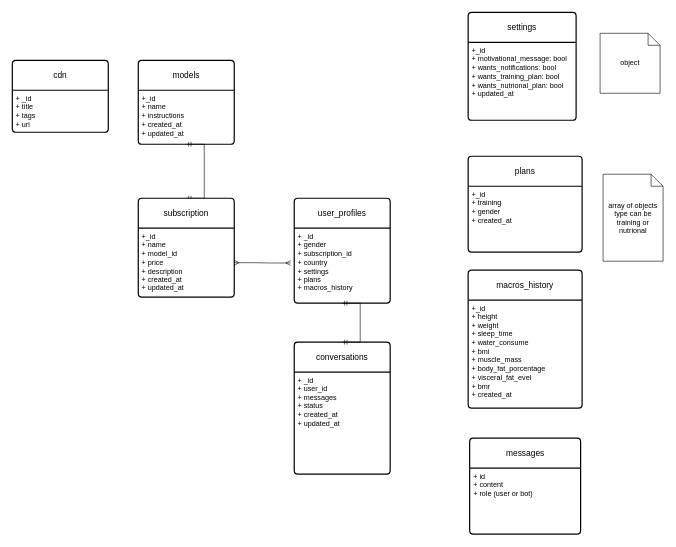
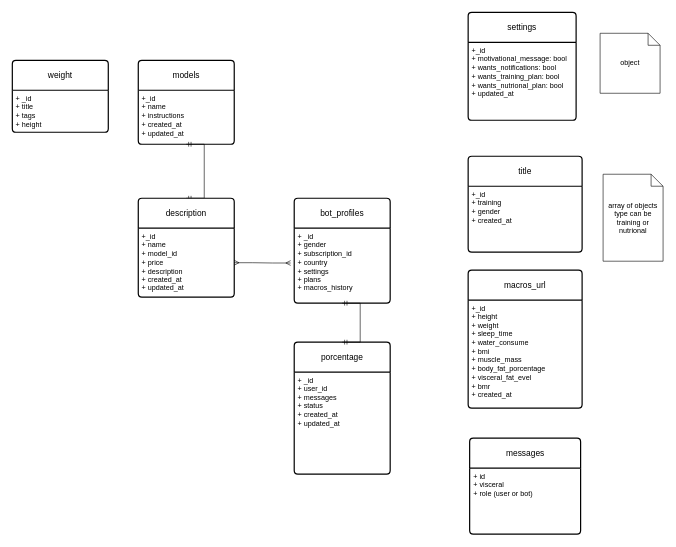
node "cdn": label "cdn" -> "weight"
node "+ _id + title + tags + url": label "+ _id + title + tags + url" -> "+ _id + title + tags + height"
node "plans": label "plans" -> "title"
node "subscription": label "subscription" -> "description"
node "user_profiles": label "user_profiles" -> "bot_profiles"
node "macros_history": label "macros_history" -> "macros_url"
node "conversations": label "conversations" -> "porcentage"
node "+ id + content + role (user or bot)": label "+ id + content + role (user or bot)" -> "+ id + visceral + role (user or bot)"
